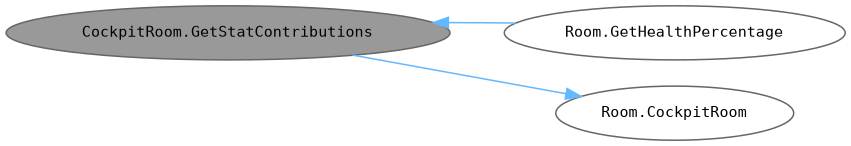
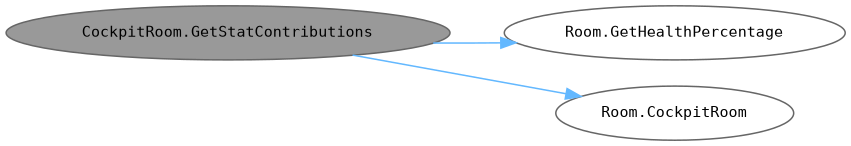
edge "Room.GetHealthPercentage" -> "CockpitRoom.GetStatContributions": reversed
